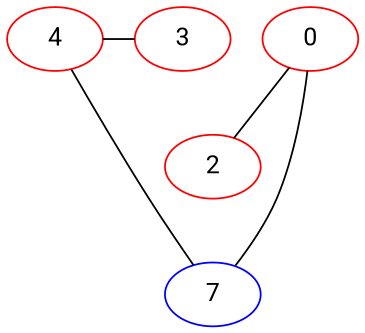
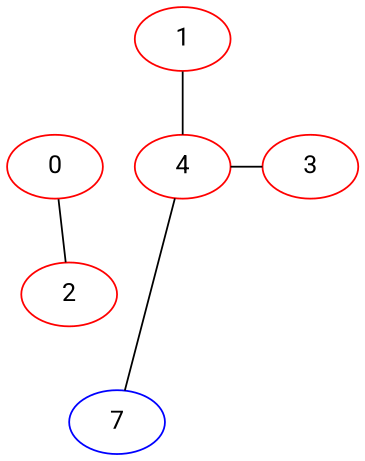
node "1": added
edge "0" -- "7": removed
